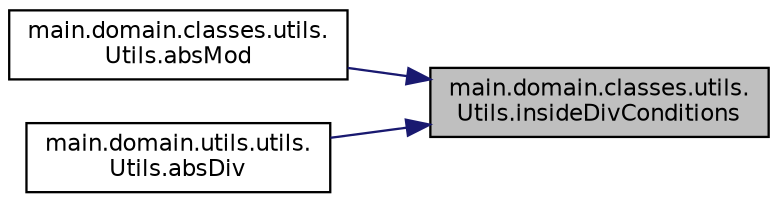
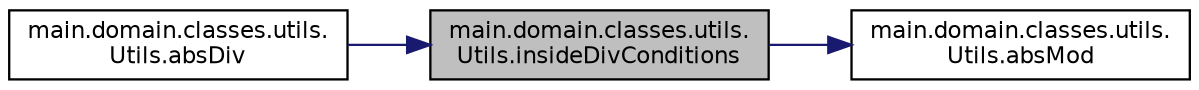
edge "main.domain.classes.utils. Utils.absMod" -> "main.domain.classes.utils. Utils.insideDivConditions": reversed
node "main.domain.utils.utils. Utils.absDiv": label "main.domain.utils.utils. Utils.absDiv" -> "main.domain.classes.utils. Utils.absDiv"
